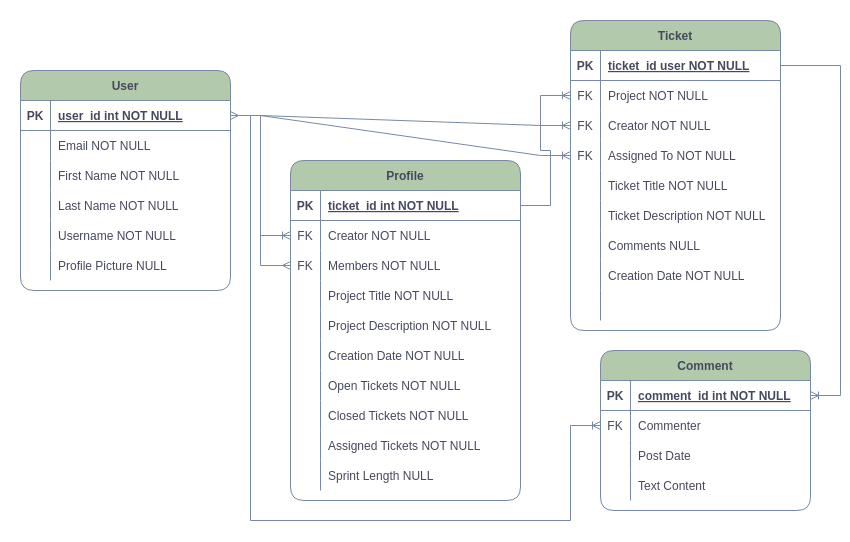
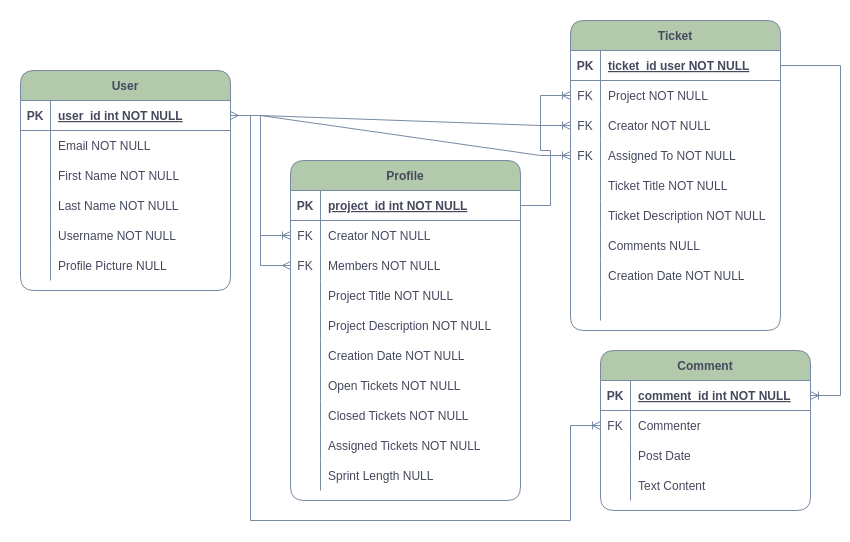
node "ticket_id int NOT NULL": label "ticket_id int NOT NULL" -> "project_id int NOT NULL"
